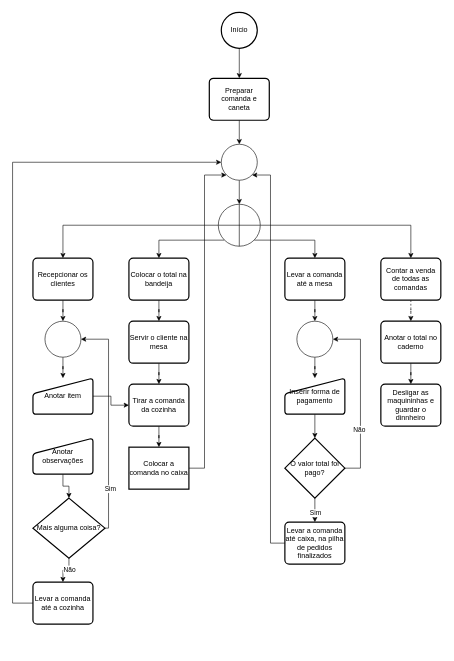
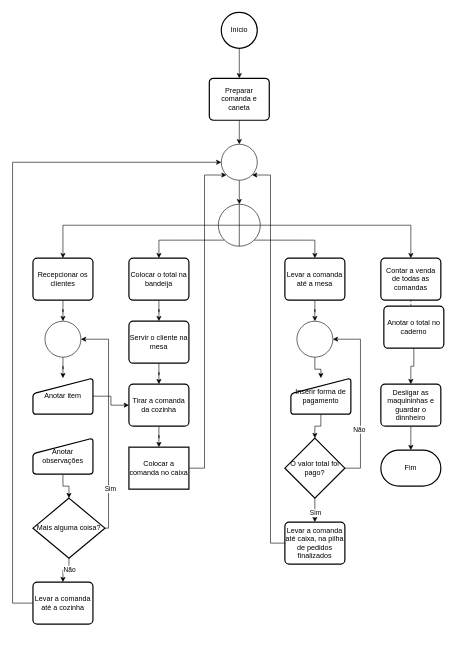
node "Anotar o total no caderno": moved (411, 342) -> (414, 327)
node "Inserir forma de pagamento": moved (315, 396) -> (321, 396)
edge "Desligar as maquininhas e guardar o dinnheiro" -> "Fim": added
node "Fim": added
